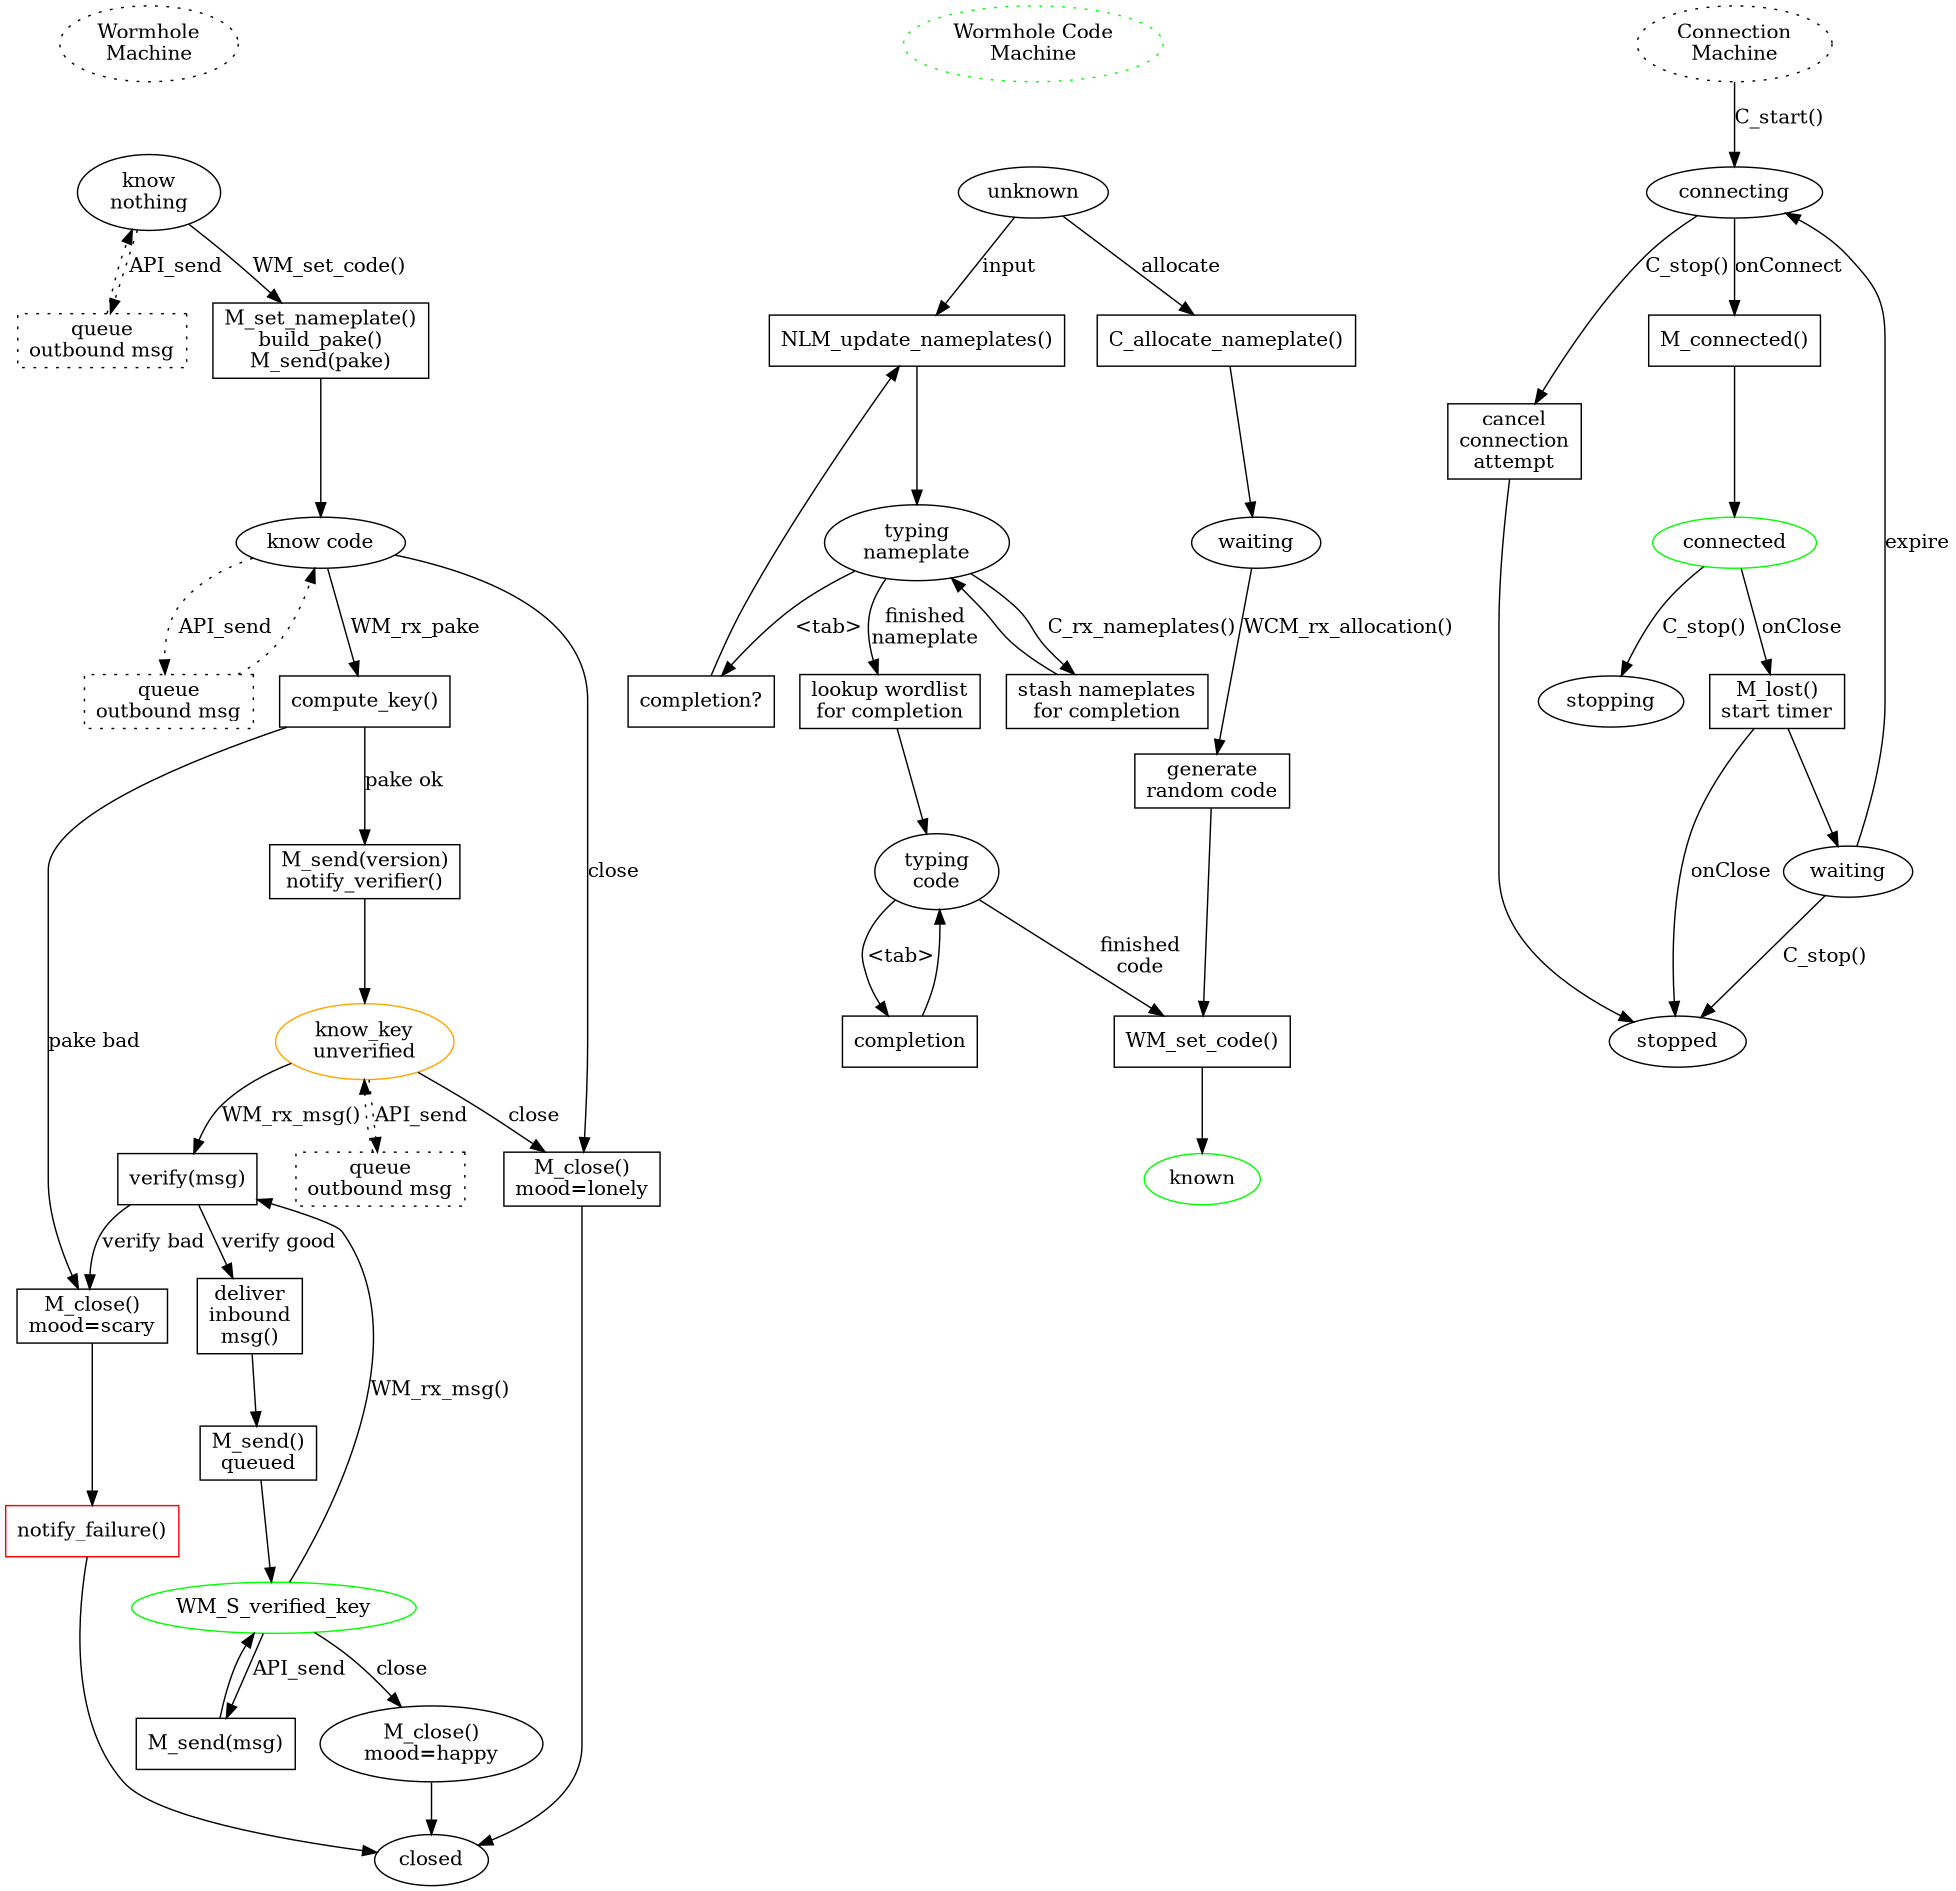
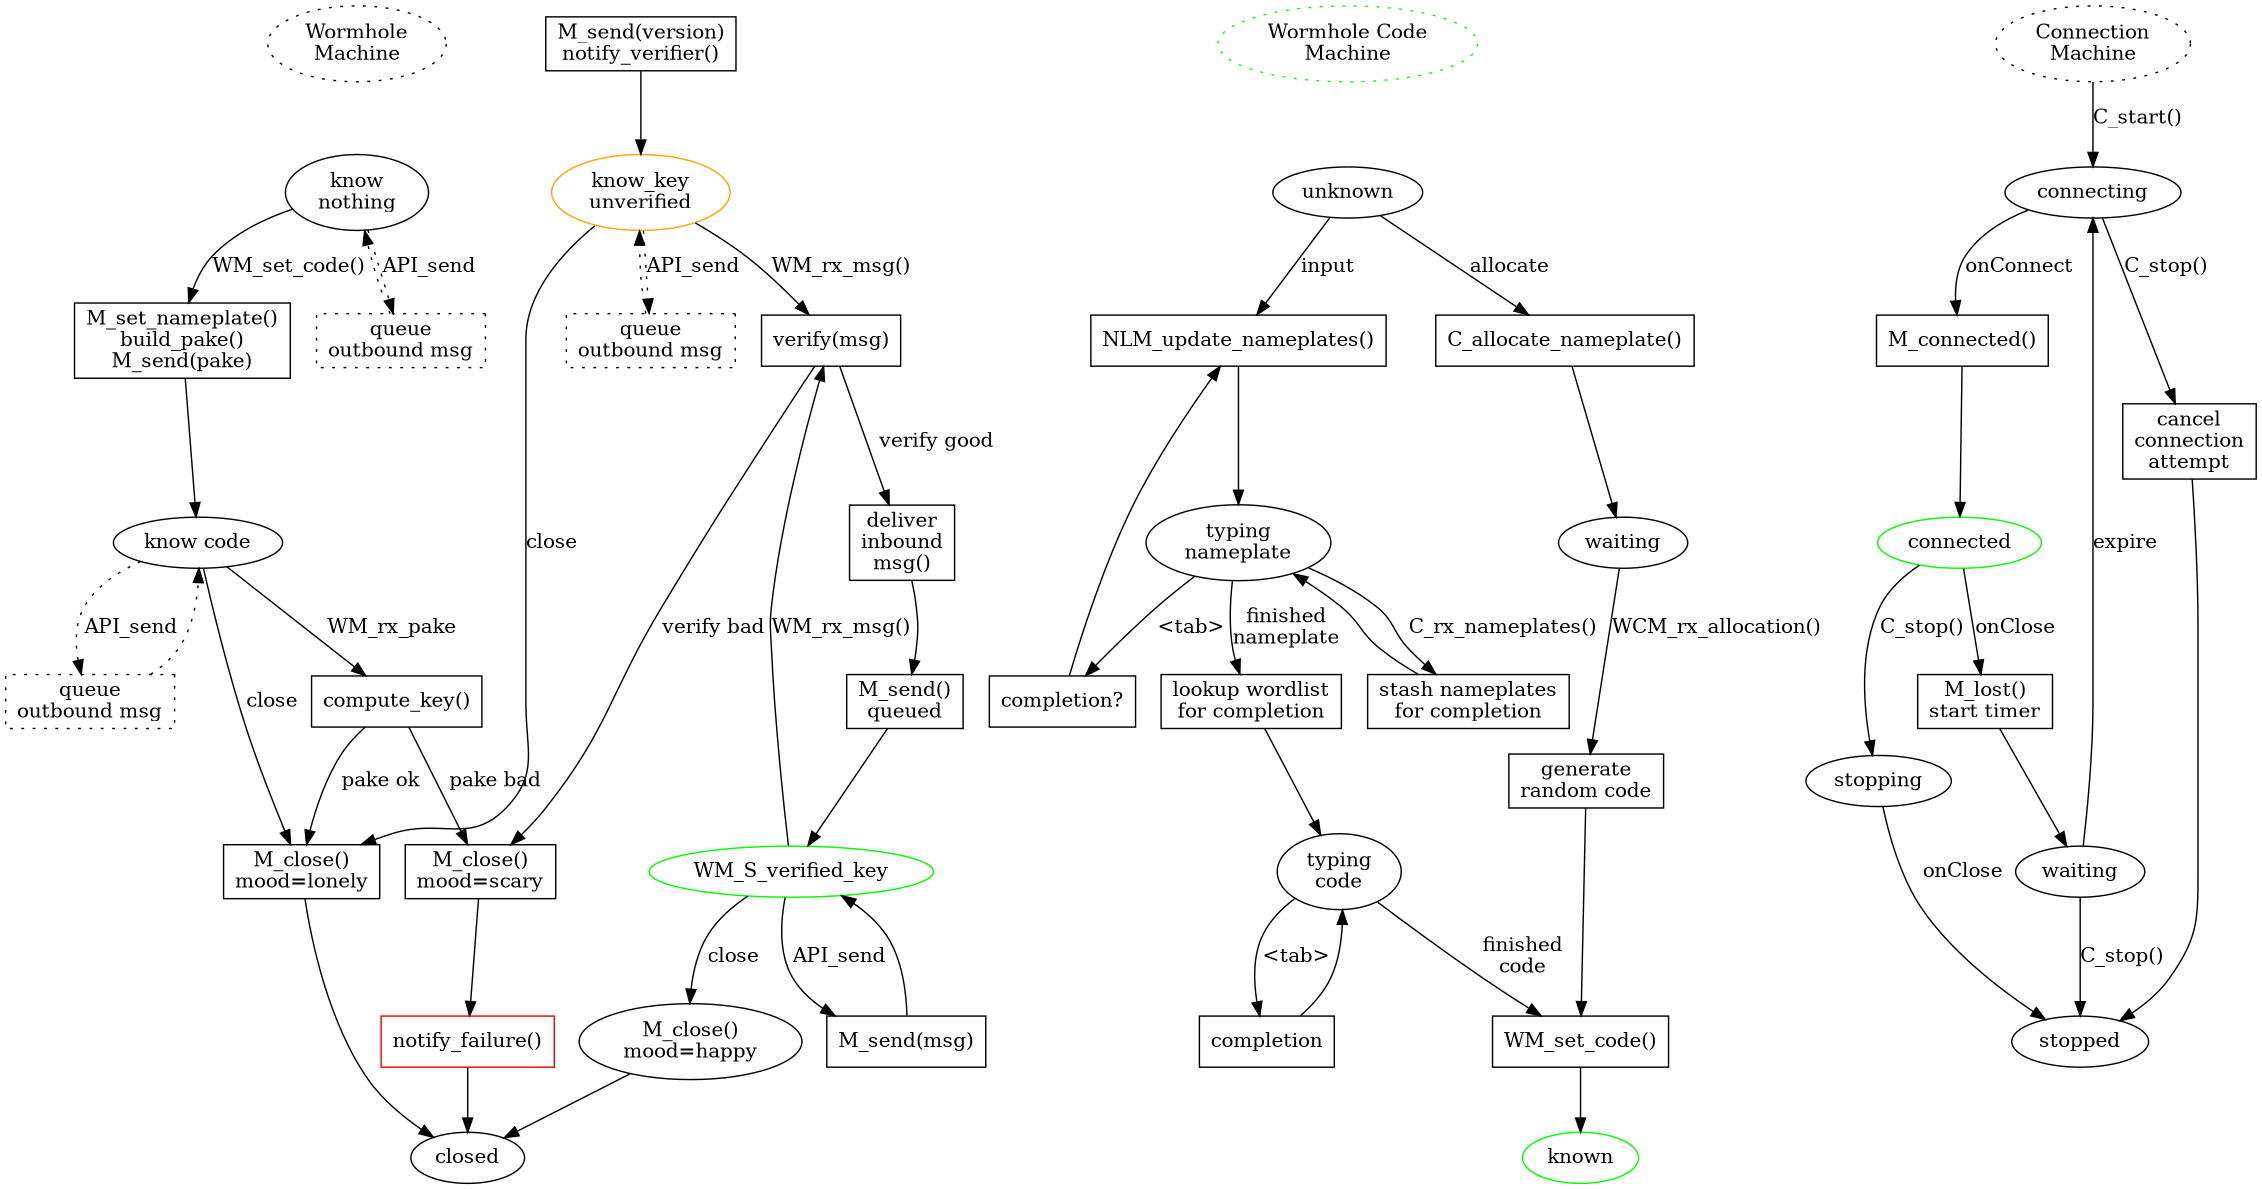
edge "compute_key()" -> "M_send(version) notify_verifier()": now "compute_key()" -> "M_close() mood=lonely"
edge "M_lost() start timer" -> "stopped": now "stopping" -> "stopped"
